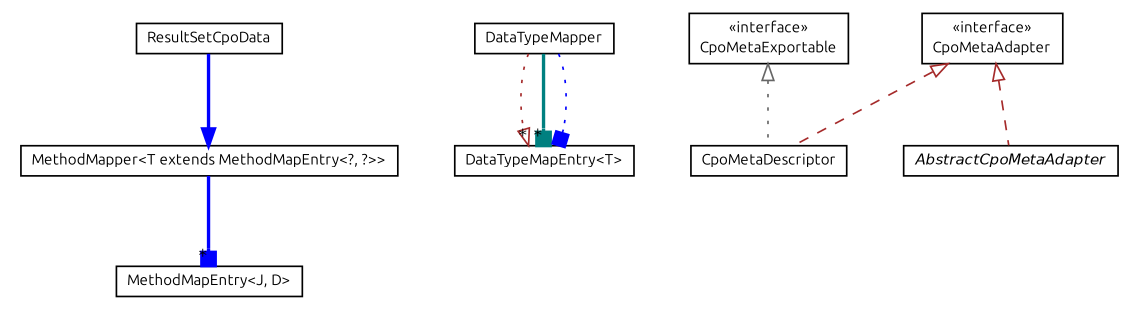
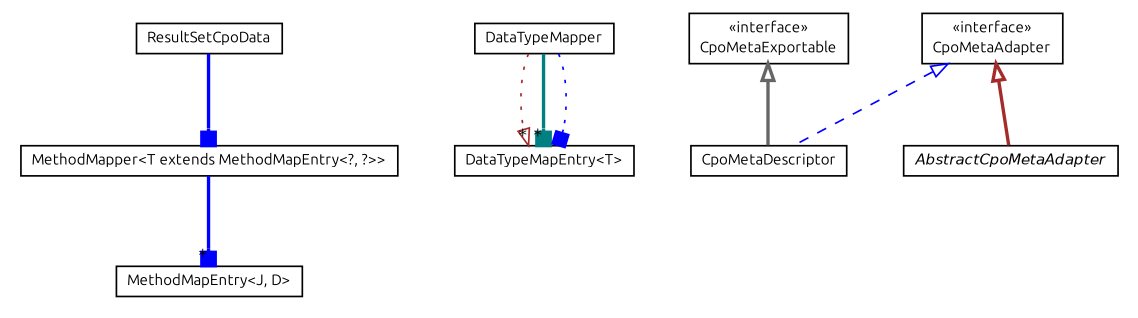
edge "ResultSetCpoData" -> "MethodMapper<T extends MethodMapEntry<?, ?>>": arrowhead normal -> box
edge "CpoMetaDescriptor" -> "CpoMetaAdapter": color brown -> blue
edge "CpoMetaDescriptor" -> "CpoMetaExportable": style dotted -> bold
edge "AbstractCpoMetaAdapter" -> "CpoMetaAdapter": style dashed -> bold
